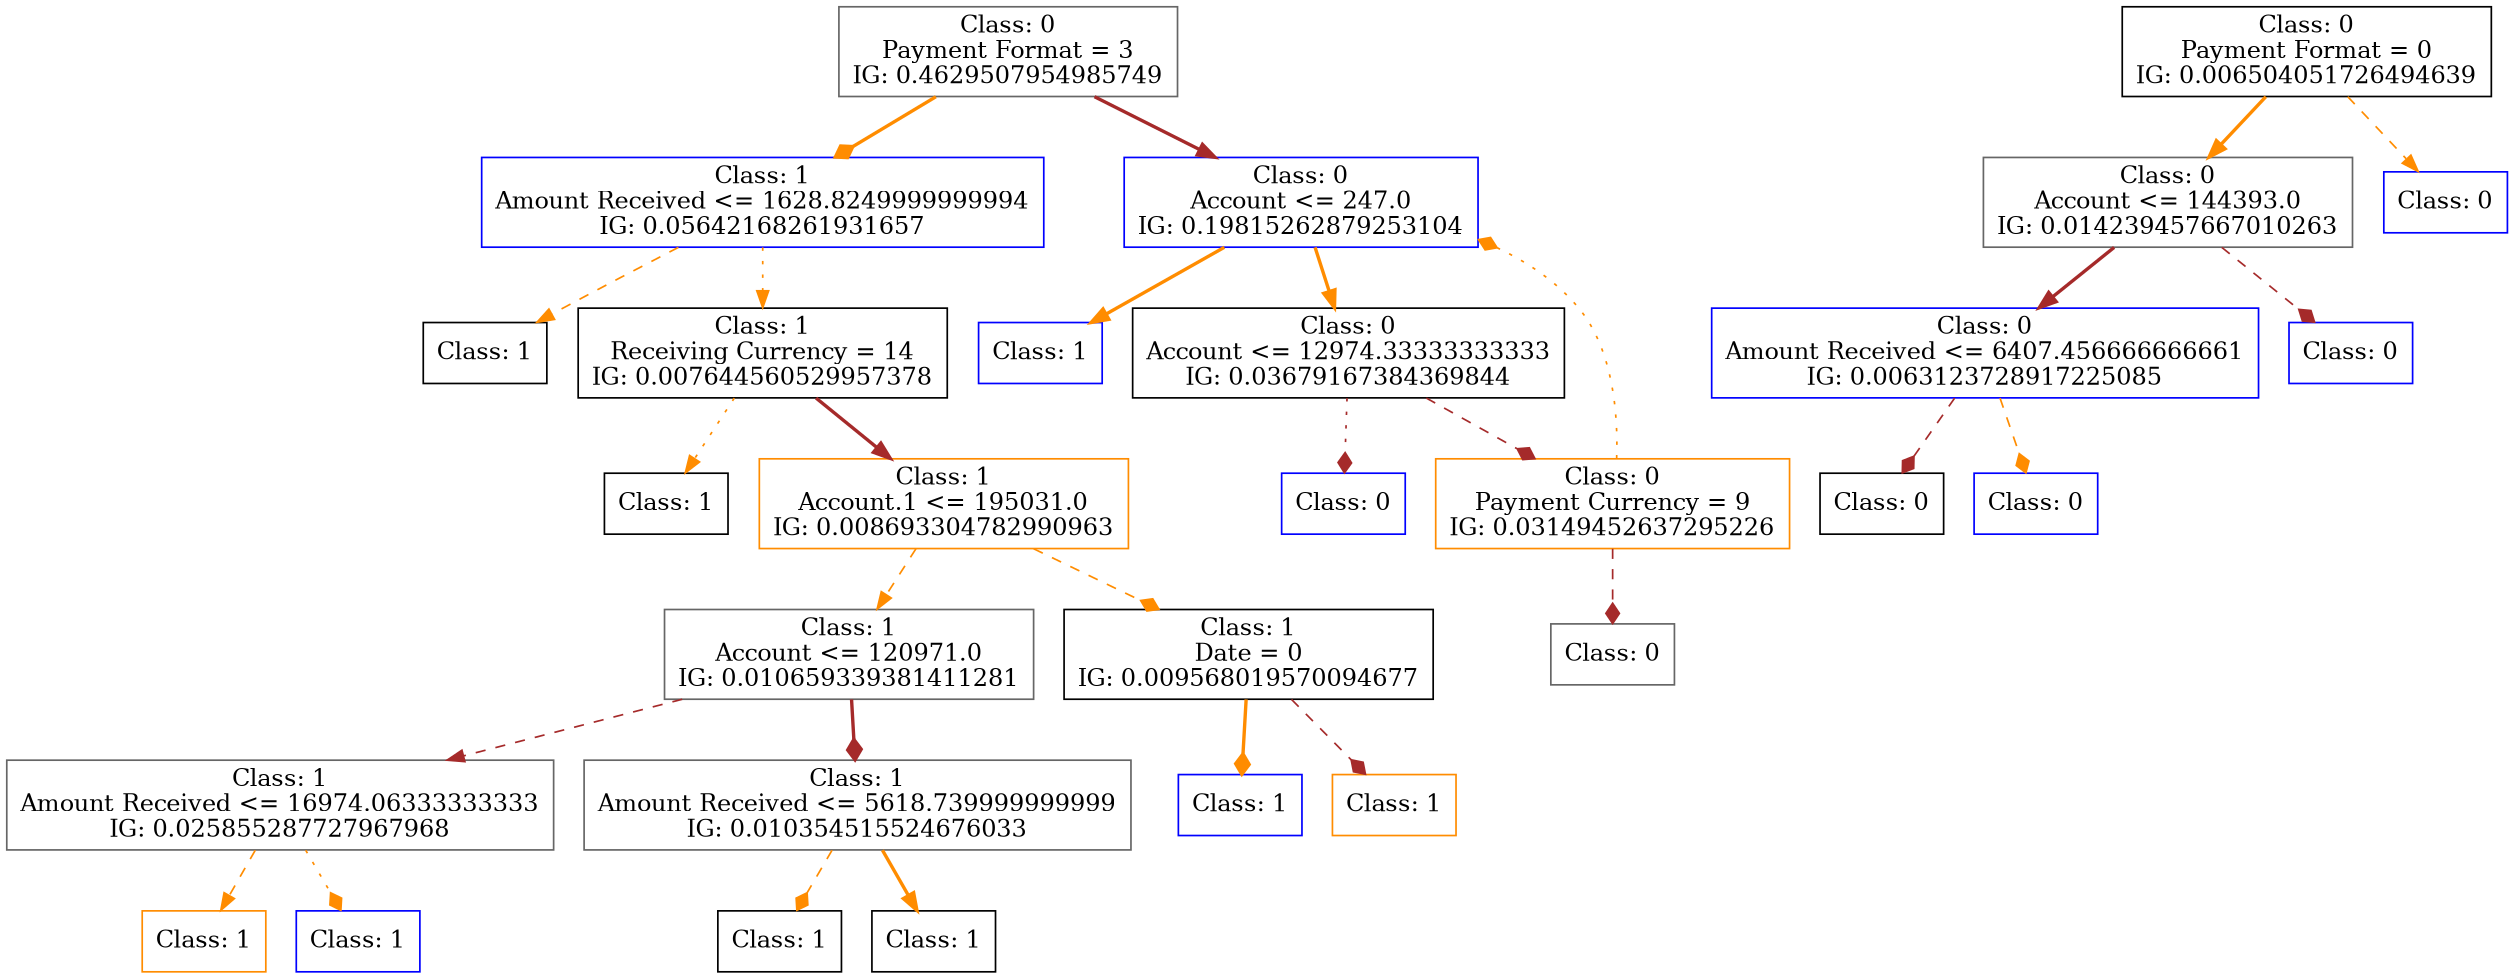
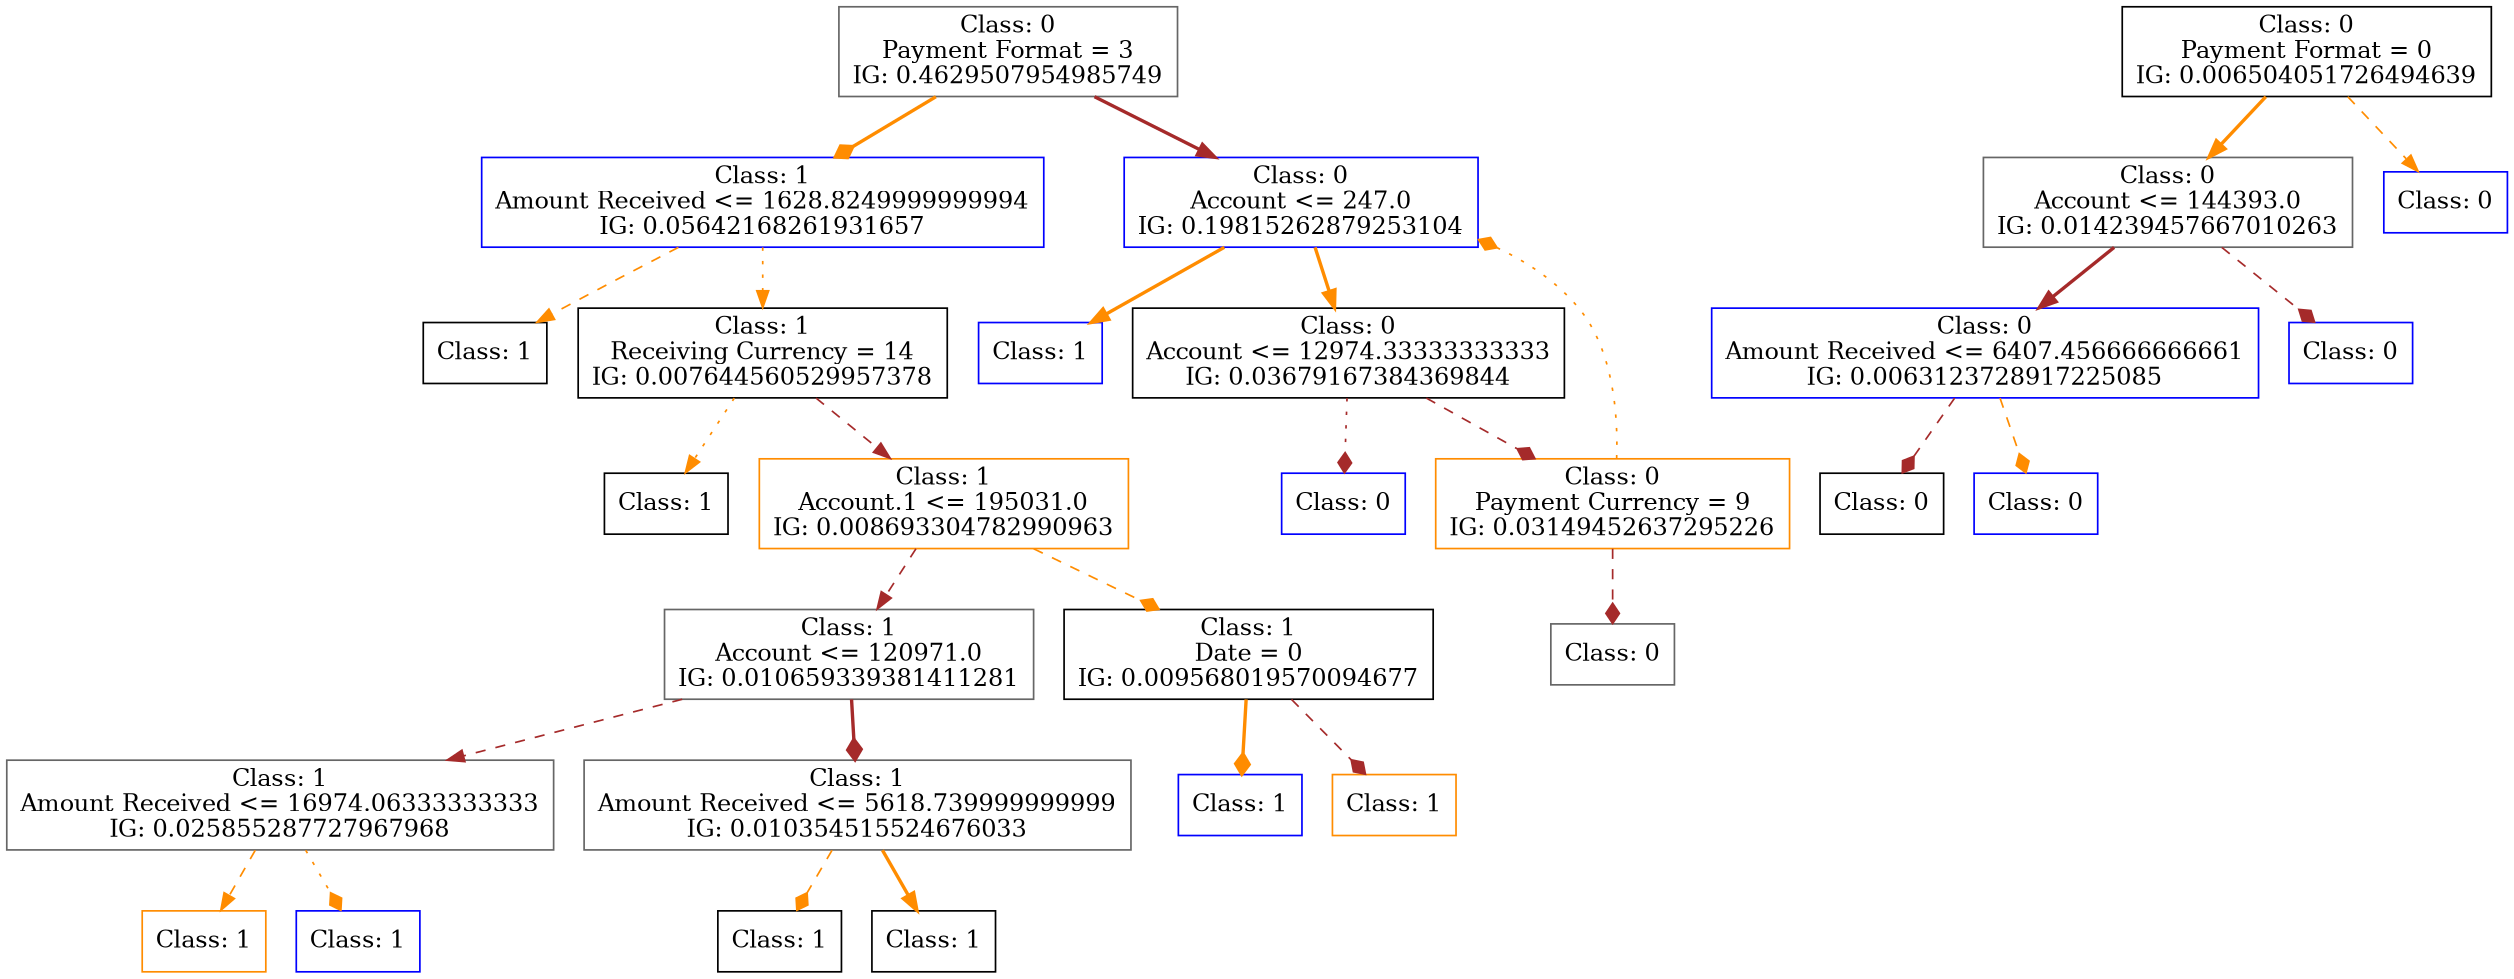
edge "Class: 1 Receiving Currency = 14 IG: 0.007644560529957378" -> "Class: 1 Account.1 <= 195031.0 IG: 0.008693304782990963": style bold -> dashed
edge "Class: 1 Account.1 <= 195031.0 IG: 0.008693304782990963" -> "Class: 1 Account <= 120971.0 IG: 0.010659339381411281": color darkorange -> brown
